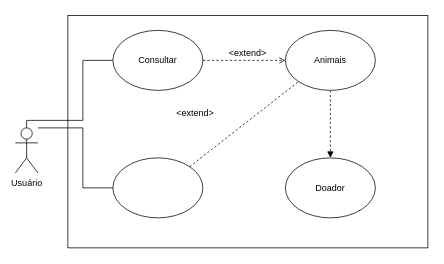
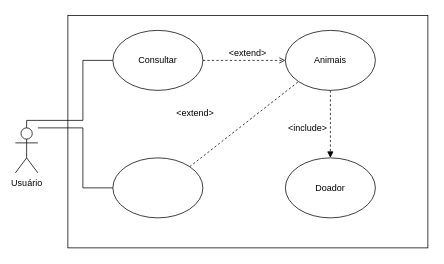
node "<include>": added
